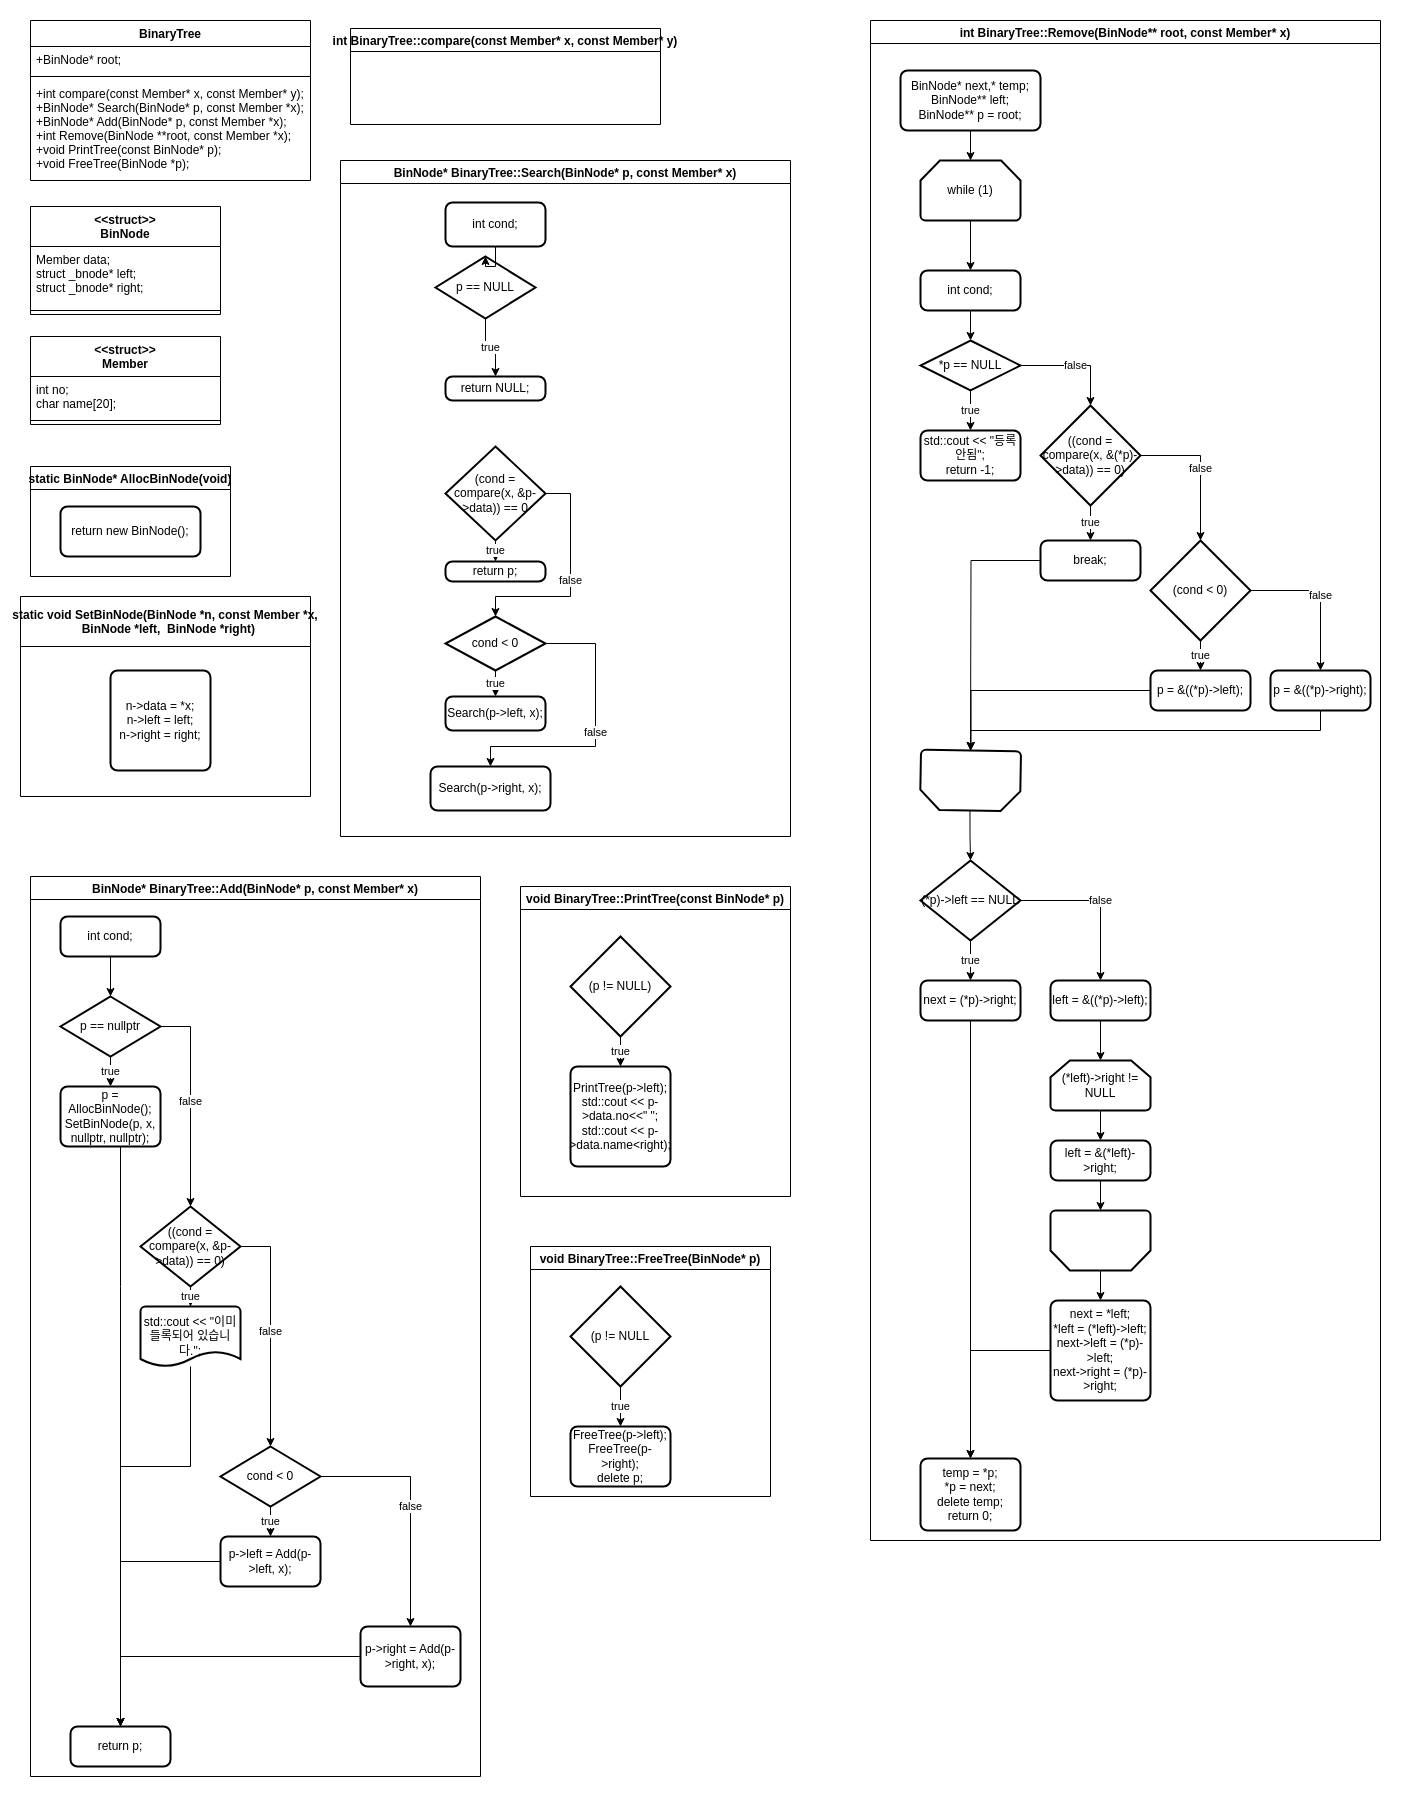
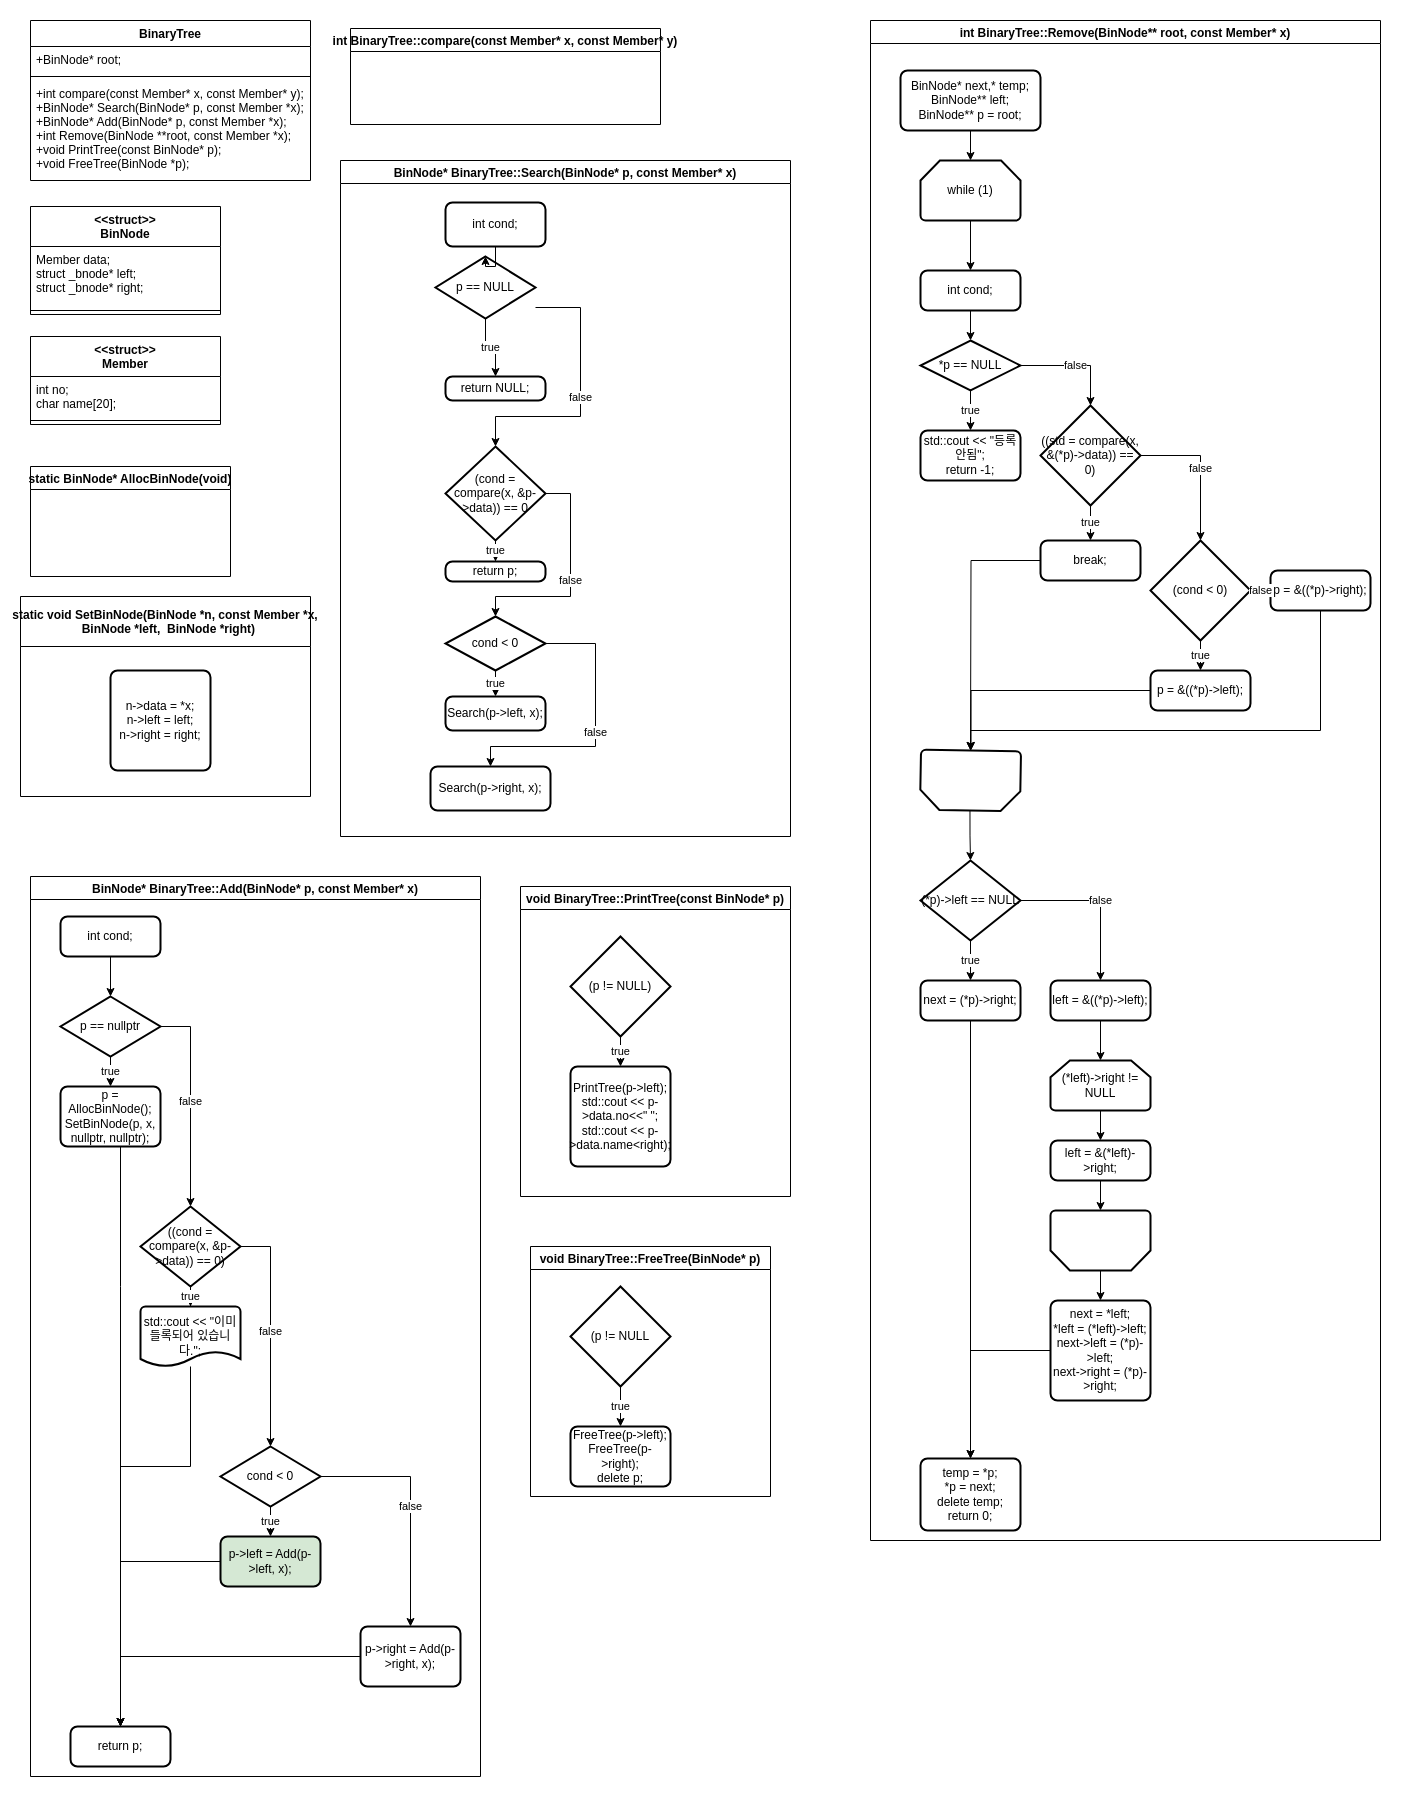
edge "p == NULL" -> "(cond = compare(x, &p->data)) == 0": added, label "false"
node "((cond = compare(x, &(*p)->data)) == 0)": label "((cond = compare(x, &(*p)->data)) == 0)" -> "((std = compare(x, &(*p)->data)) == 0)"
node "return new BinNode();": removed
node "p = &((*p)->right);": moved (1321, 691) -> (1321, 591)
node "p->left = Add(p->left, x);": fillcolor #ffffff -> #d5e8d4
